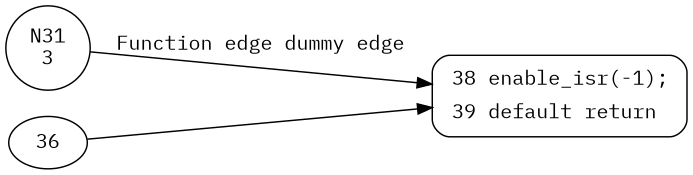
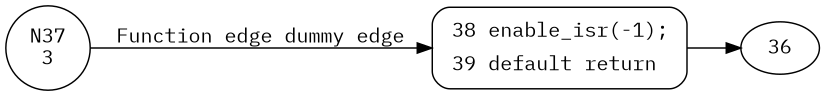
node "N31 3": label "N31 3" -> "N37 3"
edge "36" -> "38": reversed
